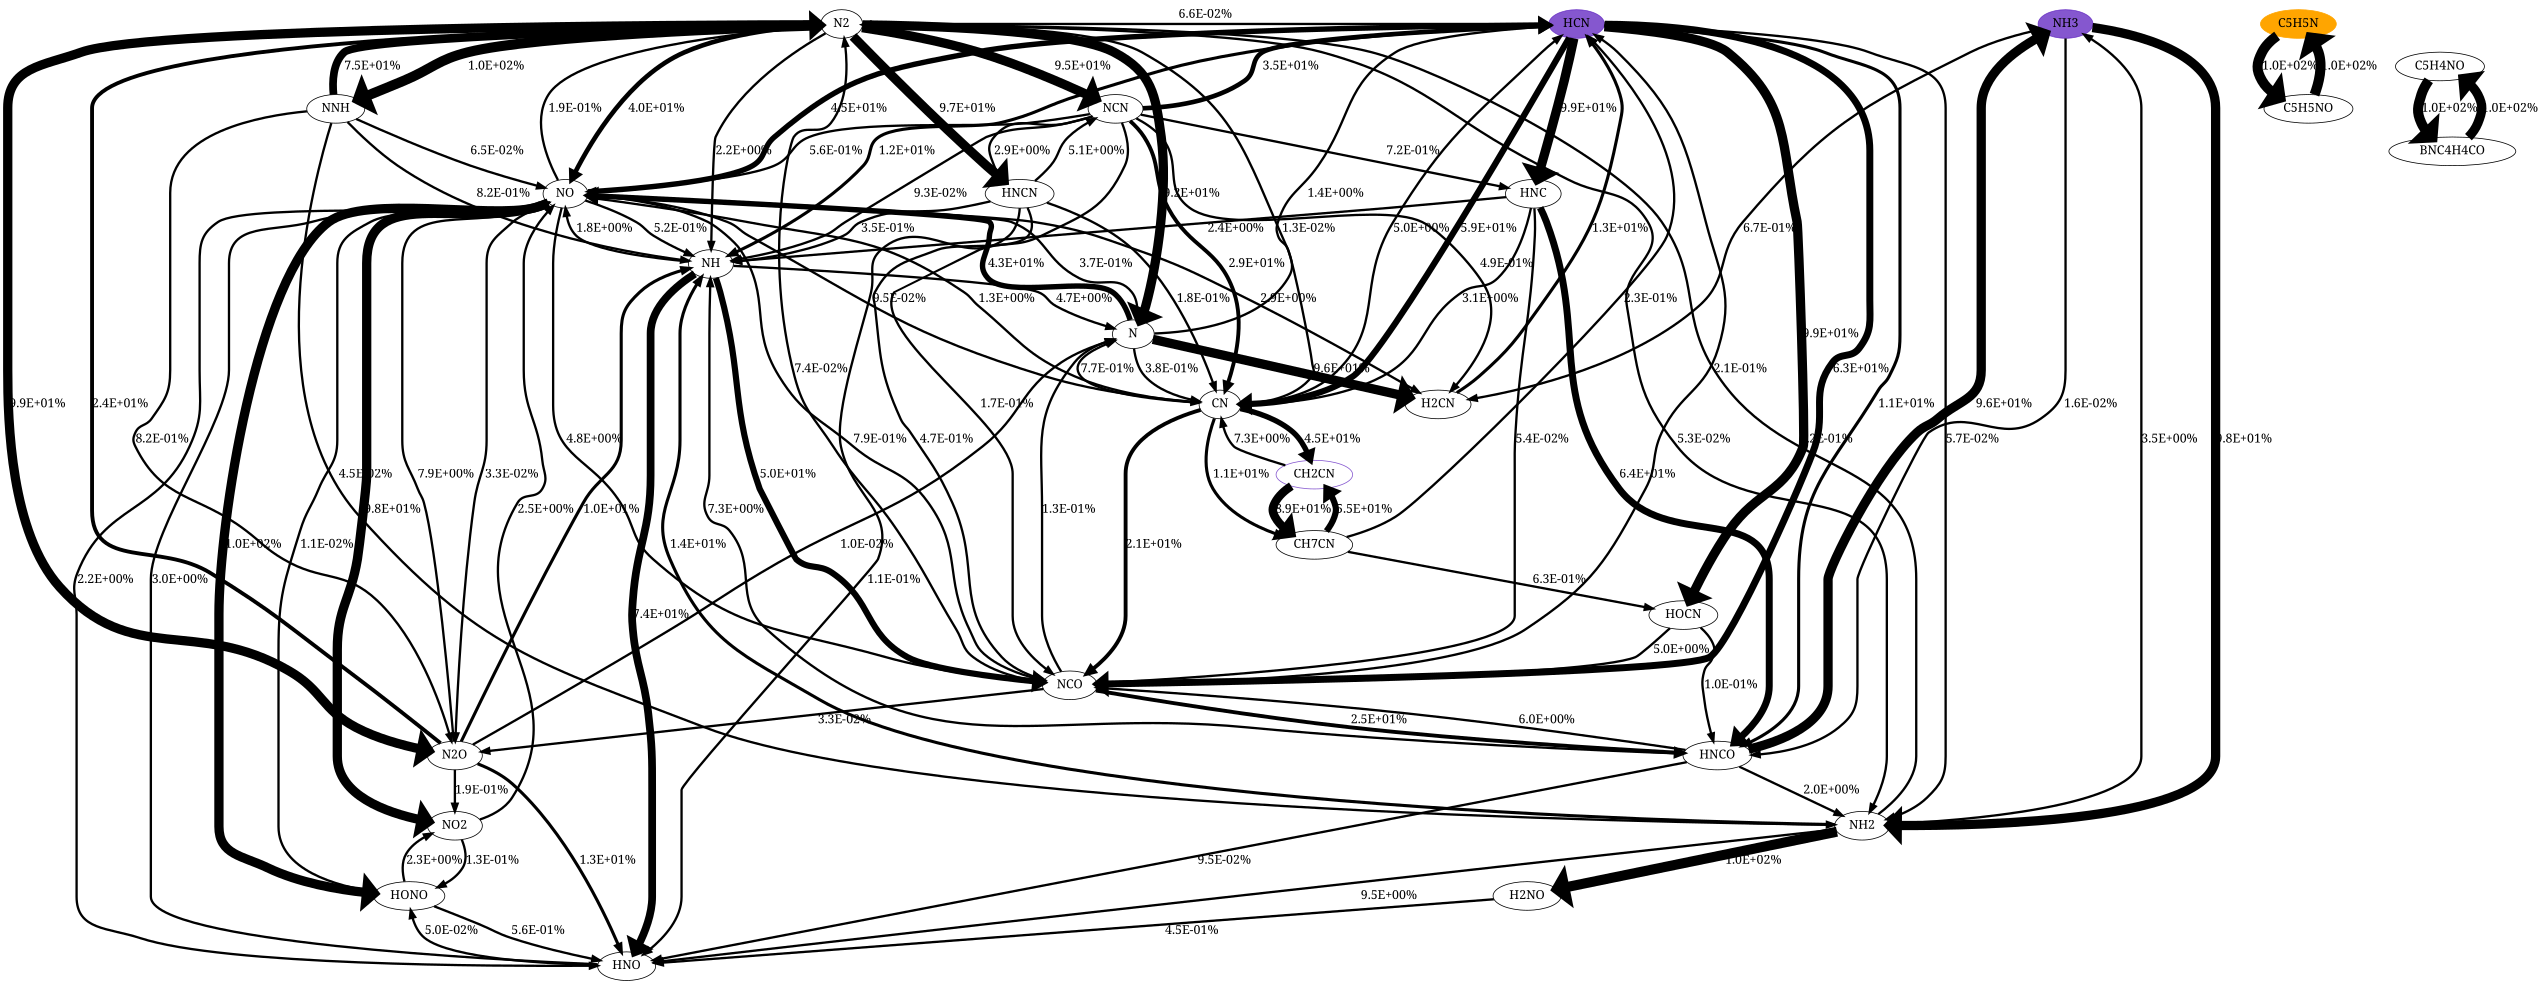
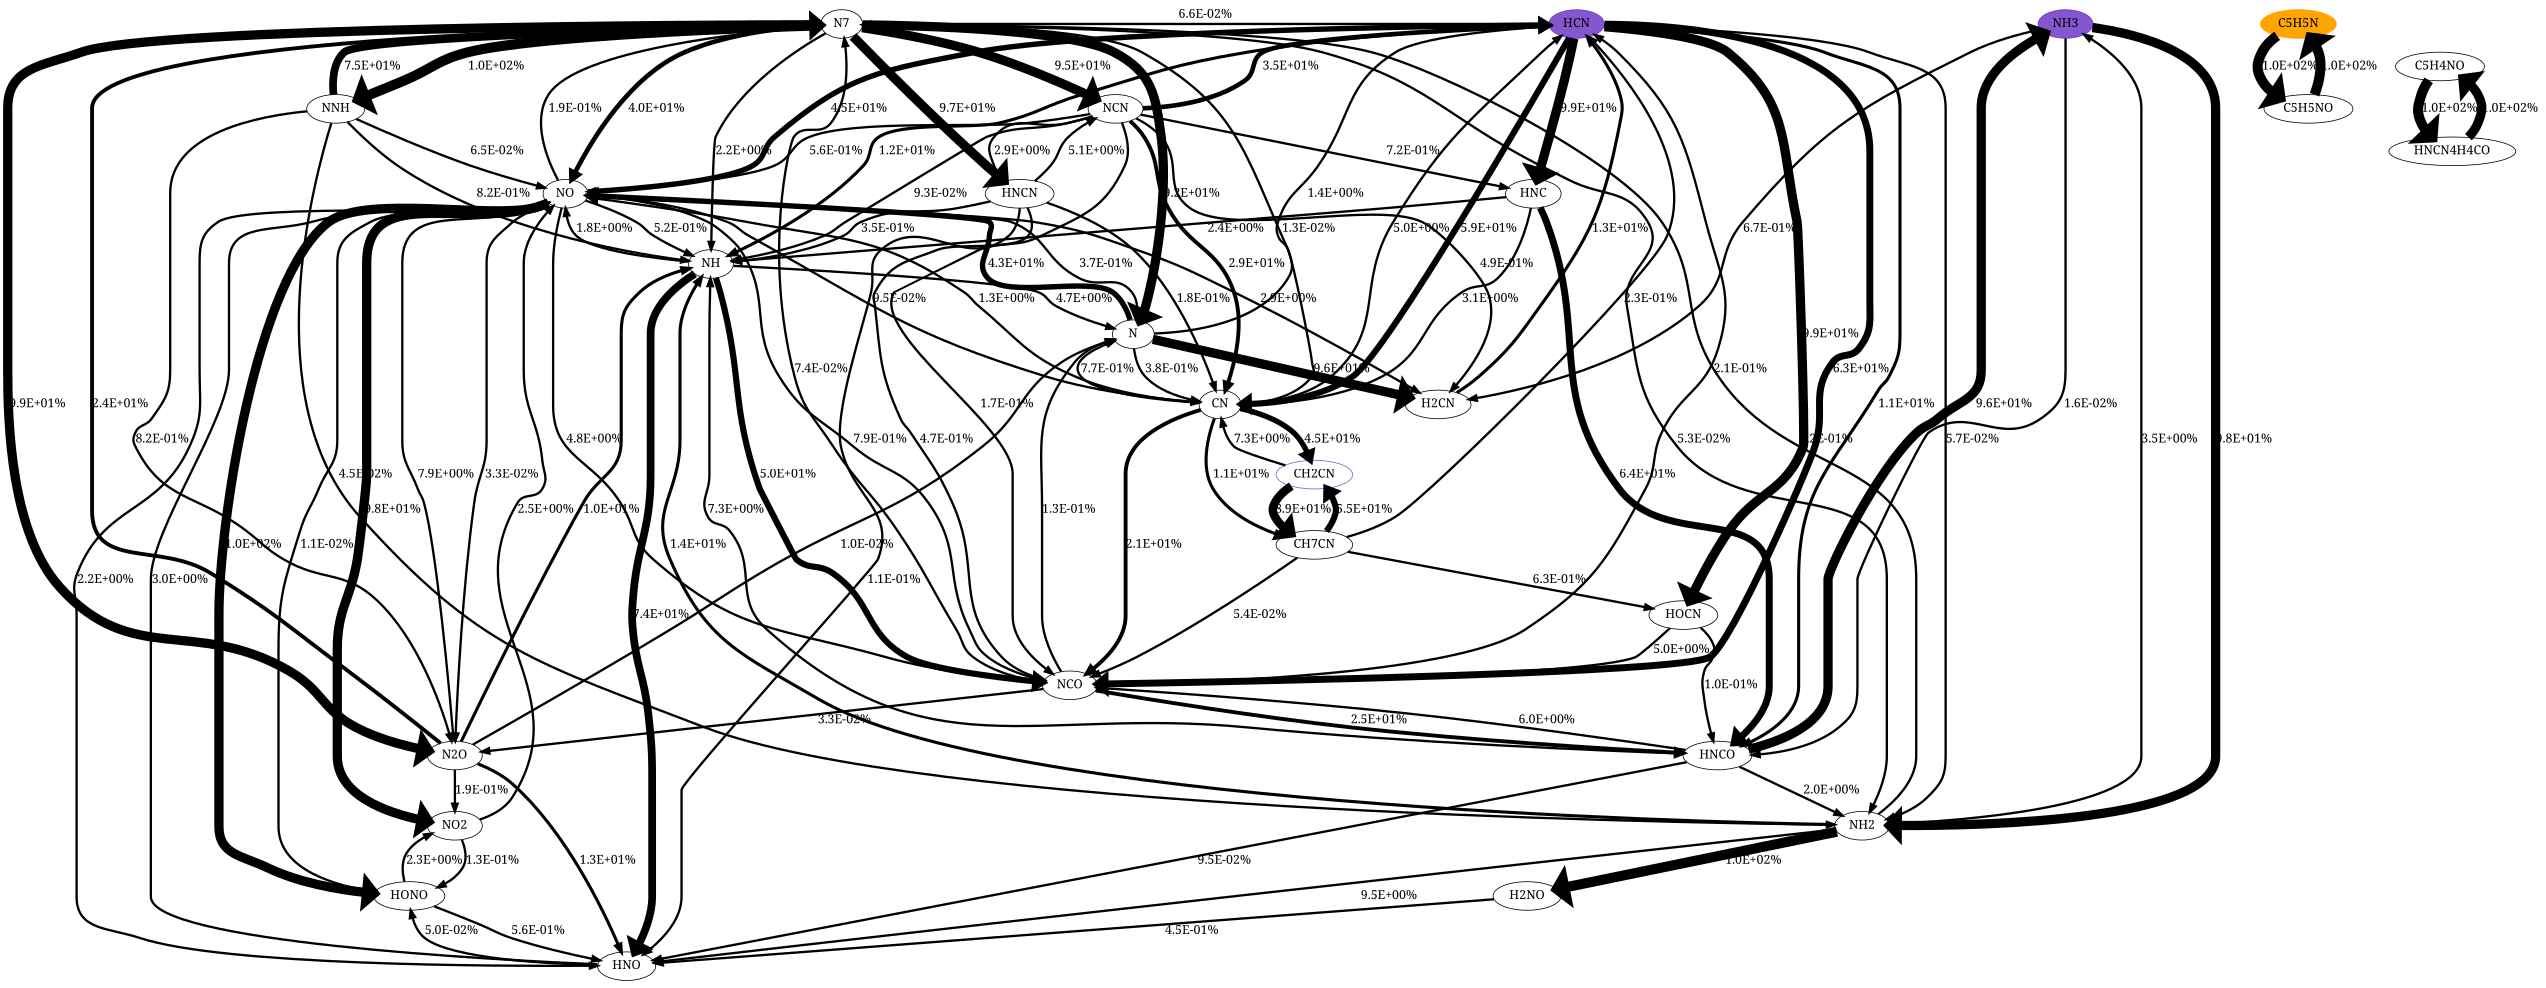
node "N2": label "N2" -> "N7"
node "BNC4H4CO": label "BNC4H4CO" -> "HNCN4H4CO"
edge "HNC" -> "NCO": now "CH7CN" -> "NCO"
